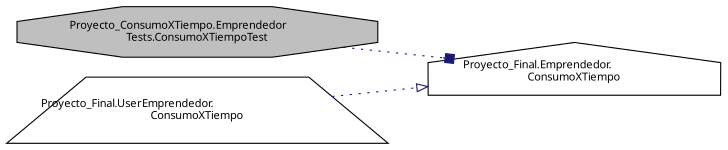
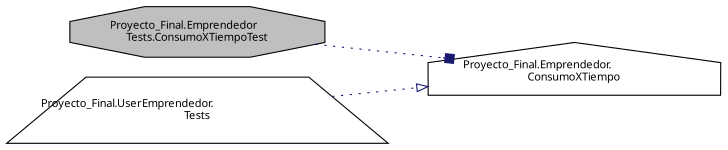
node "Proyecto_ConsumoXTiempo.Emprendedor Tests.ConsumoXTiempoTest": label "Proyecto_ConsumoXTiempo.Emprendedor Tests.ConsumoXTiempoTest" -> "Proyecto_Final.Emprendedor Tests.ConsumoXTiempoTest"
node "Proyecto_Final.UserEmprendedor. ConsumoXTiempo": label "Proyecto_Final.UserEmprendedor. ConsumoXTiempo" -> "Proyecto_Final.UserEmprendedor. Tests"
